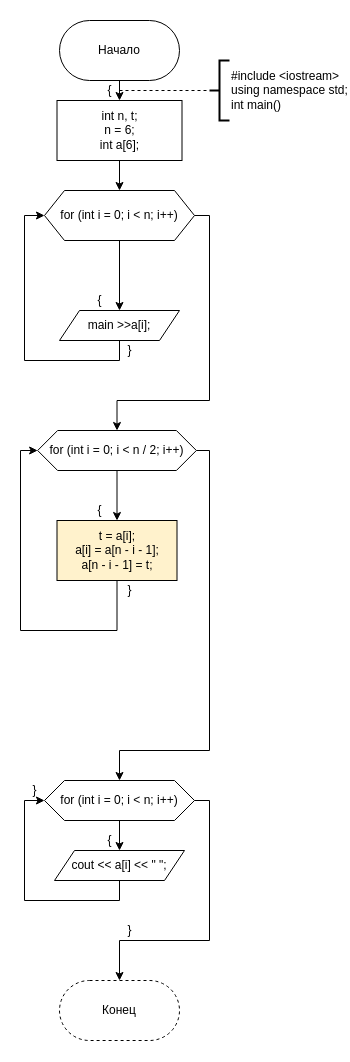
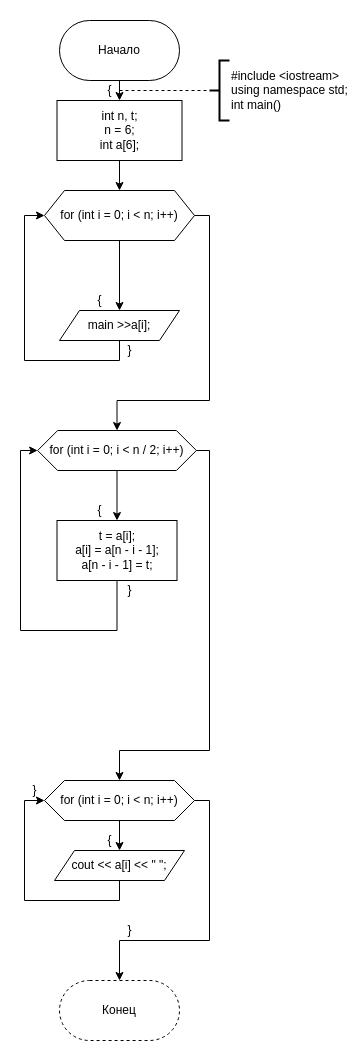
node "t = a[i]; a[i] = a[n - i - 1]; a[n - i - 1] = t;": fillcolor #fff2cc -> #ffffff
